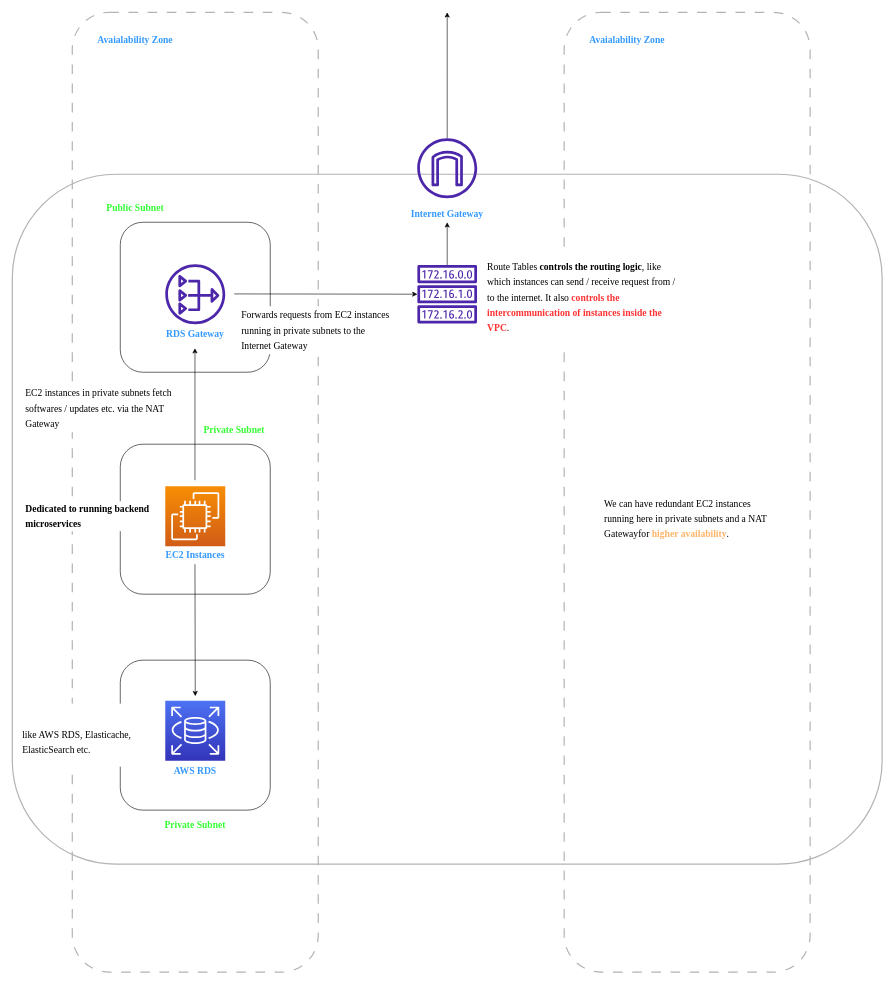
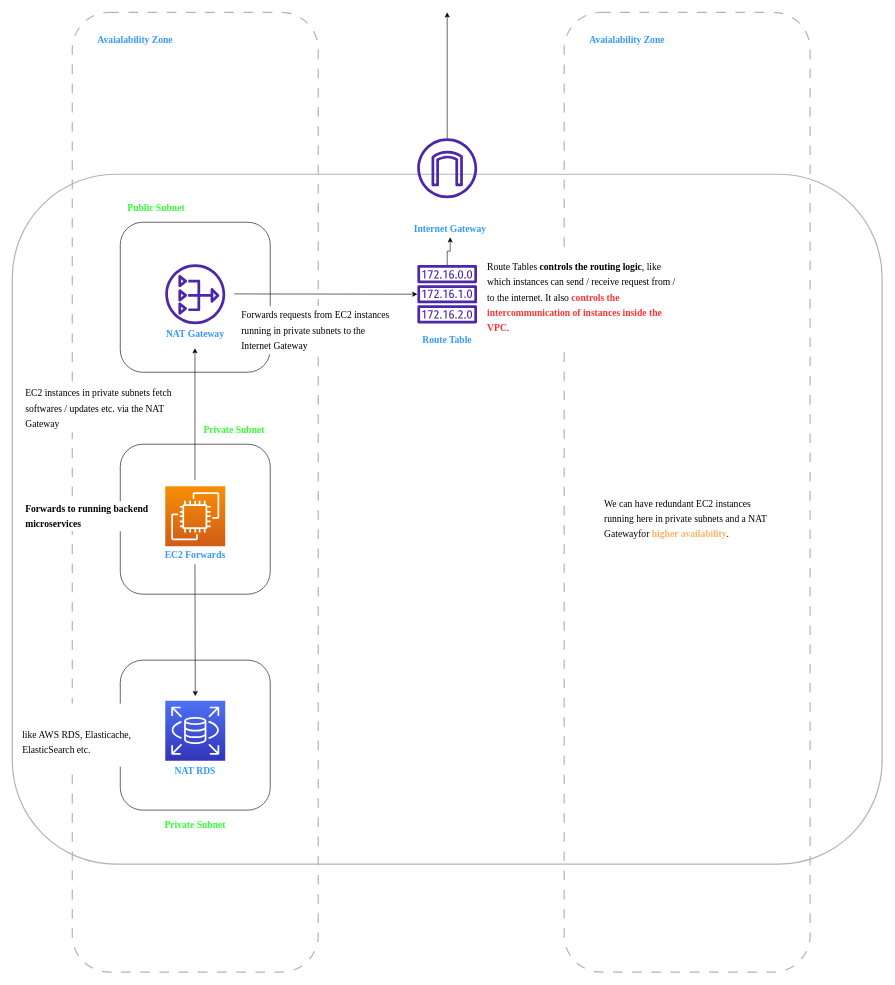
node "Public Subnet": moved (135, 207) -> (156, 207)
node "Internet Gateway": moved (447, 213) -> (450, 228)
node "RDS Gateway": label "RDS Gateway" -> "NAT Gateway"
node "Route Table": added
node "Dedicated to running backend microservices": label "Dedicated to running backend microservices" -> "Forwards to running backend microservices"
node "EC2 Instances": label "EC2 Instances" -> "EC2 Forwards"
node "AWS RDS": label "AWS RDS" -> "NAT RDS"
